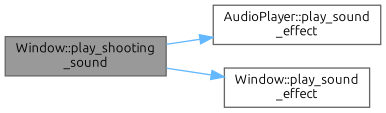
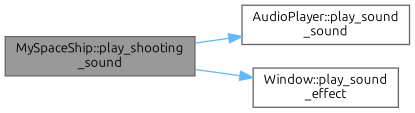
node "AudioPlayer::play_sound _effect": label "AudioPlayer::play_sound _effect" -> "AudioPlayer::play_sound _sound"
node "Window::play_shooting _sound": label "Window::play_shooting _sound" -> "MySpaceShip::play_shooting _sound"
